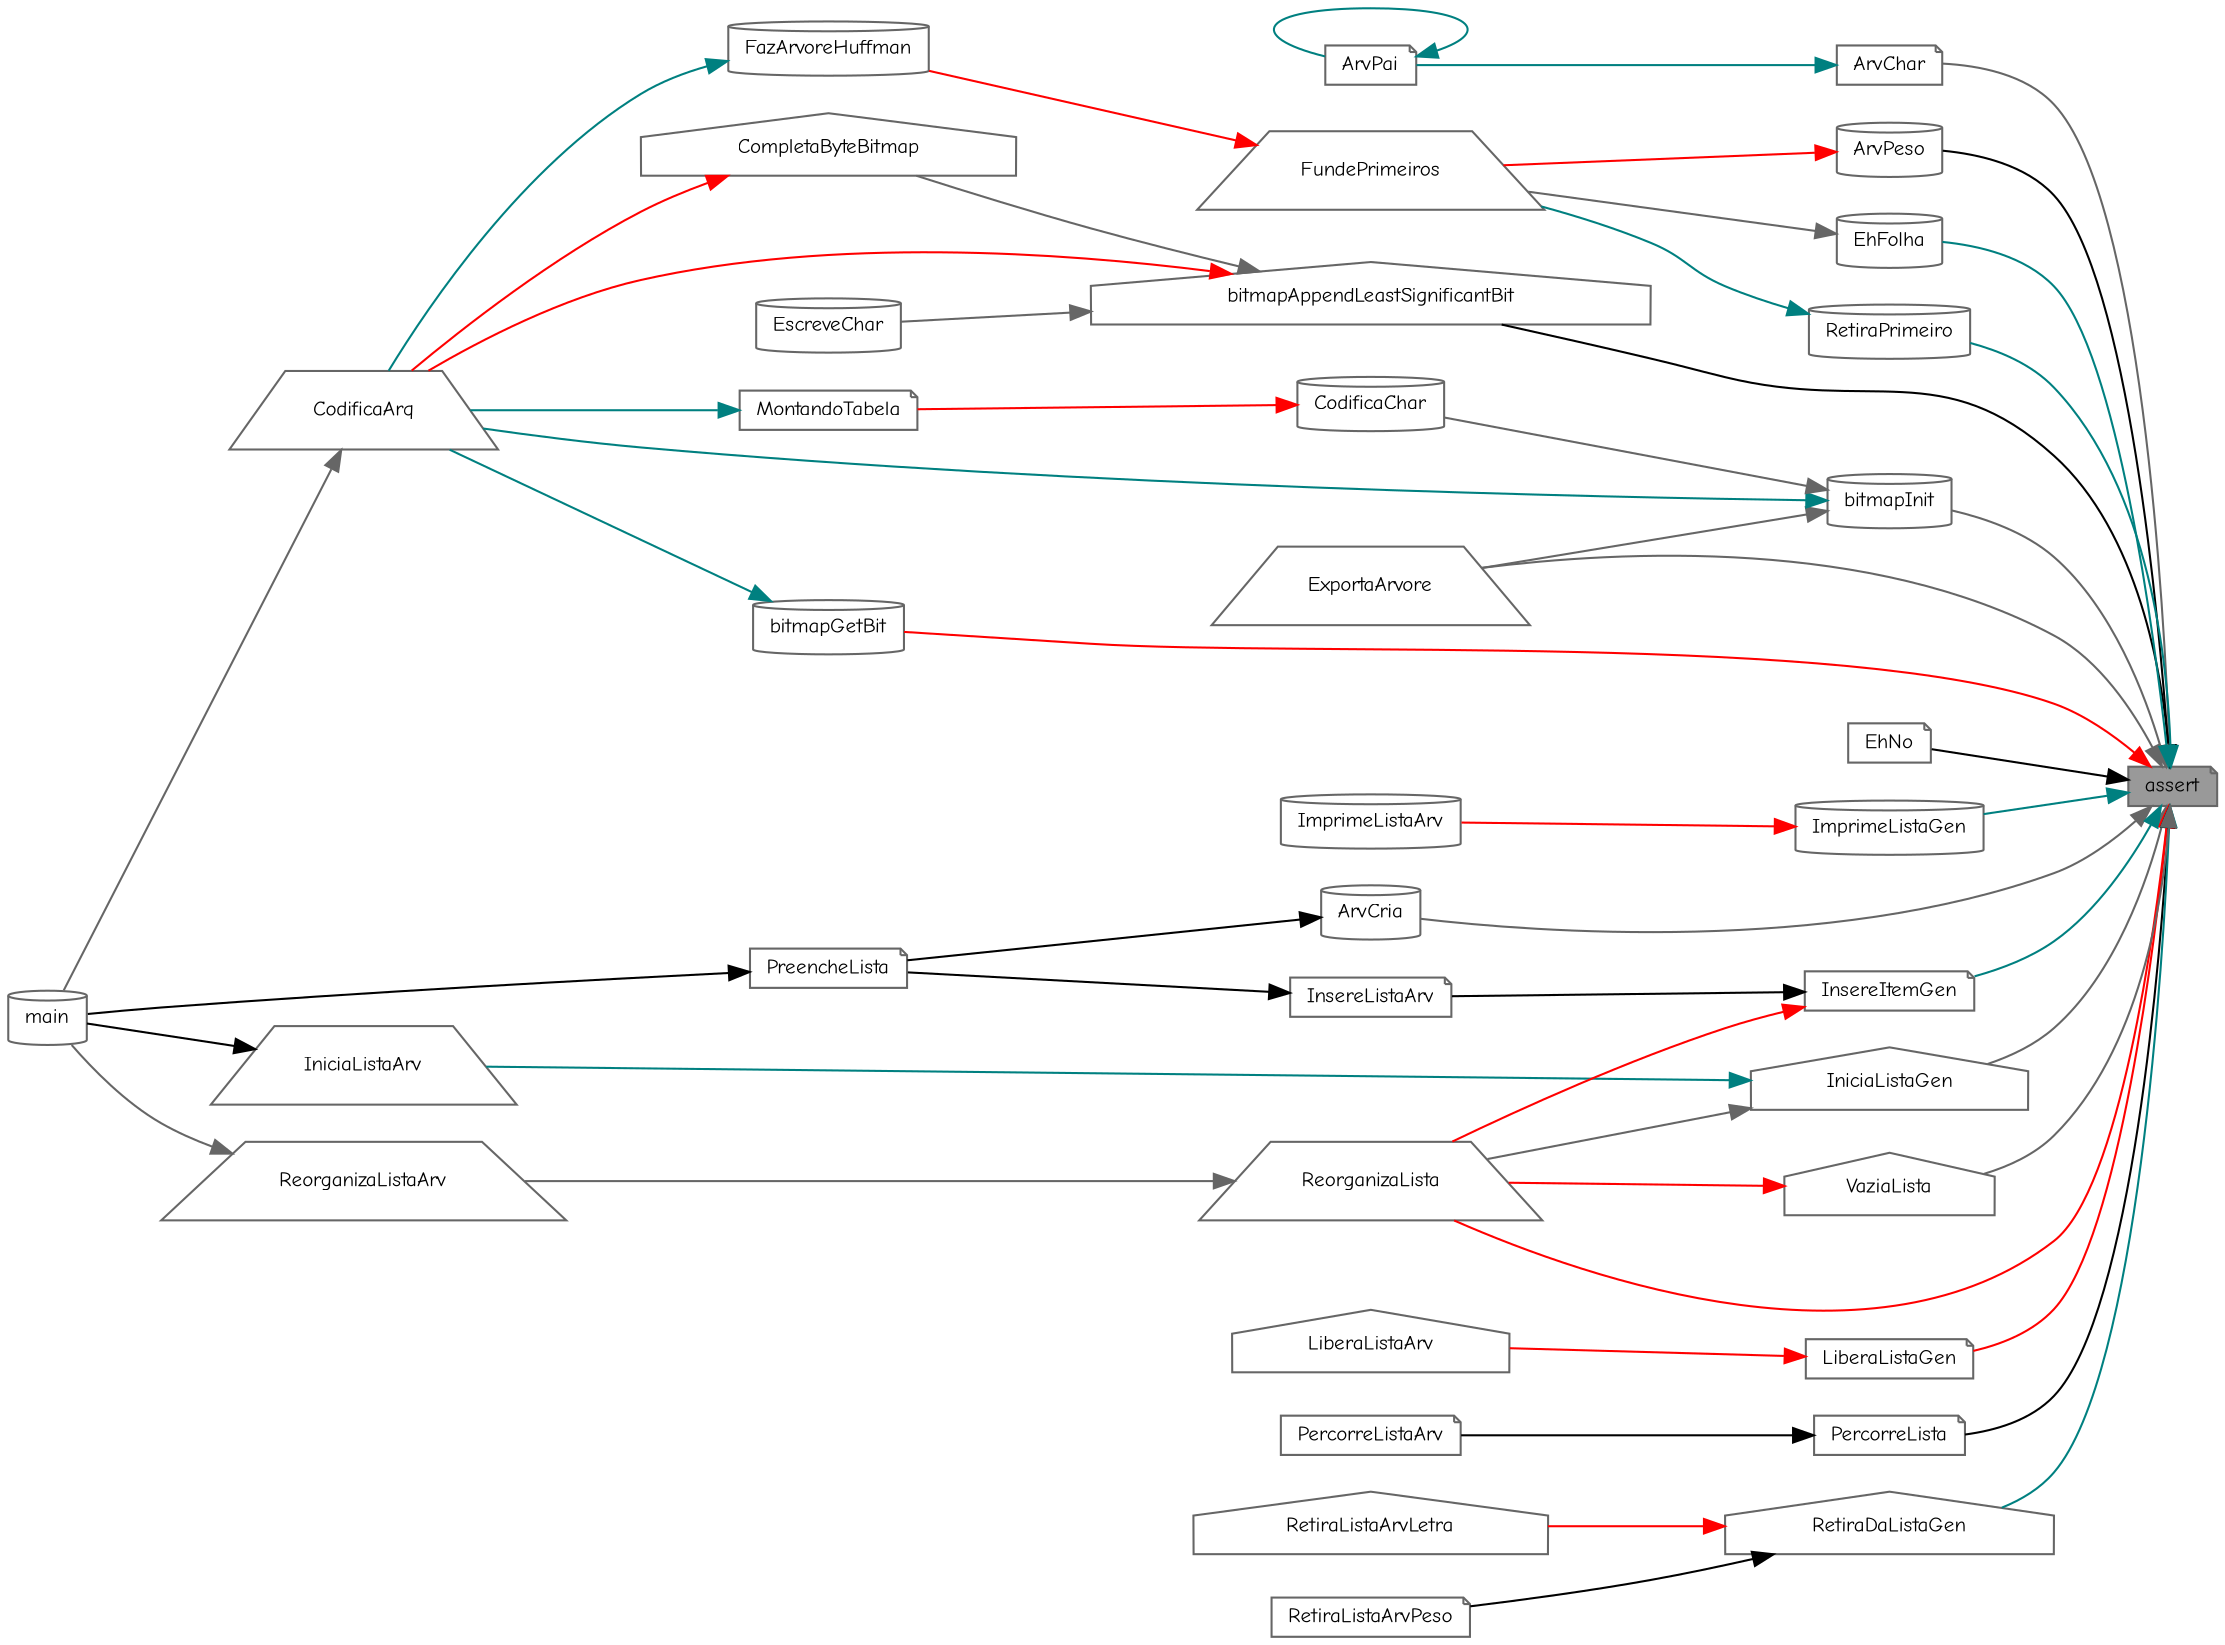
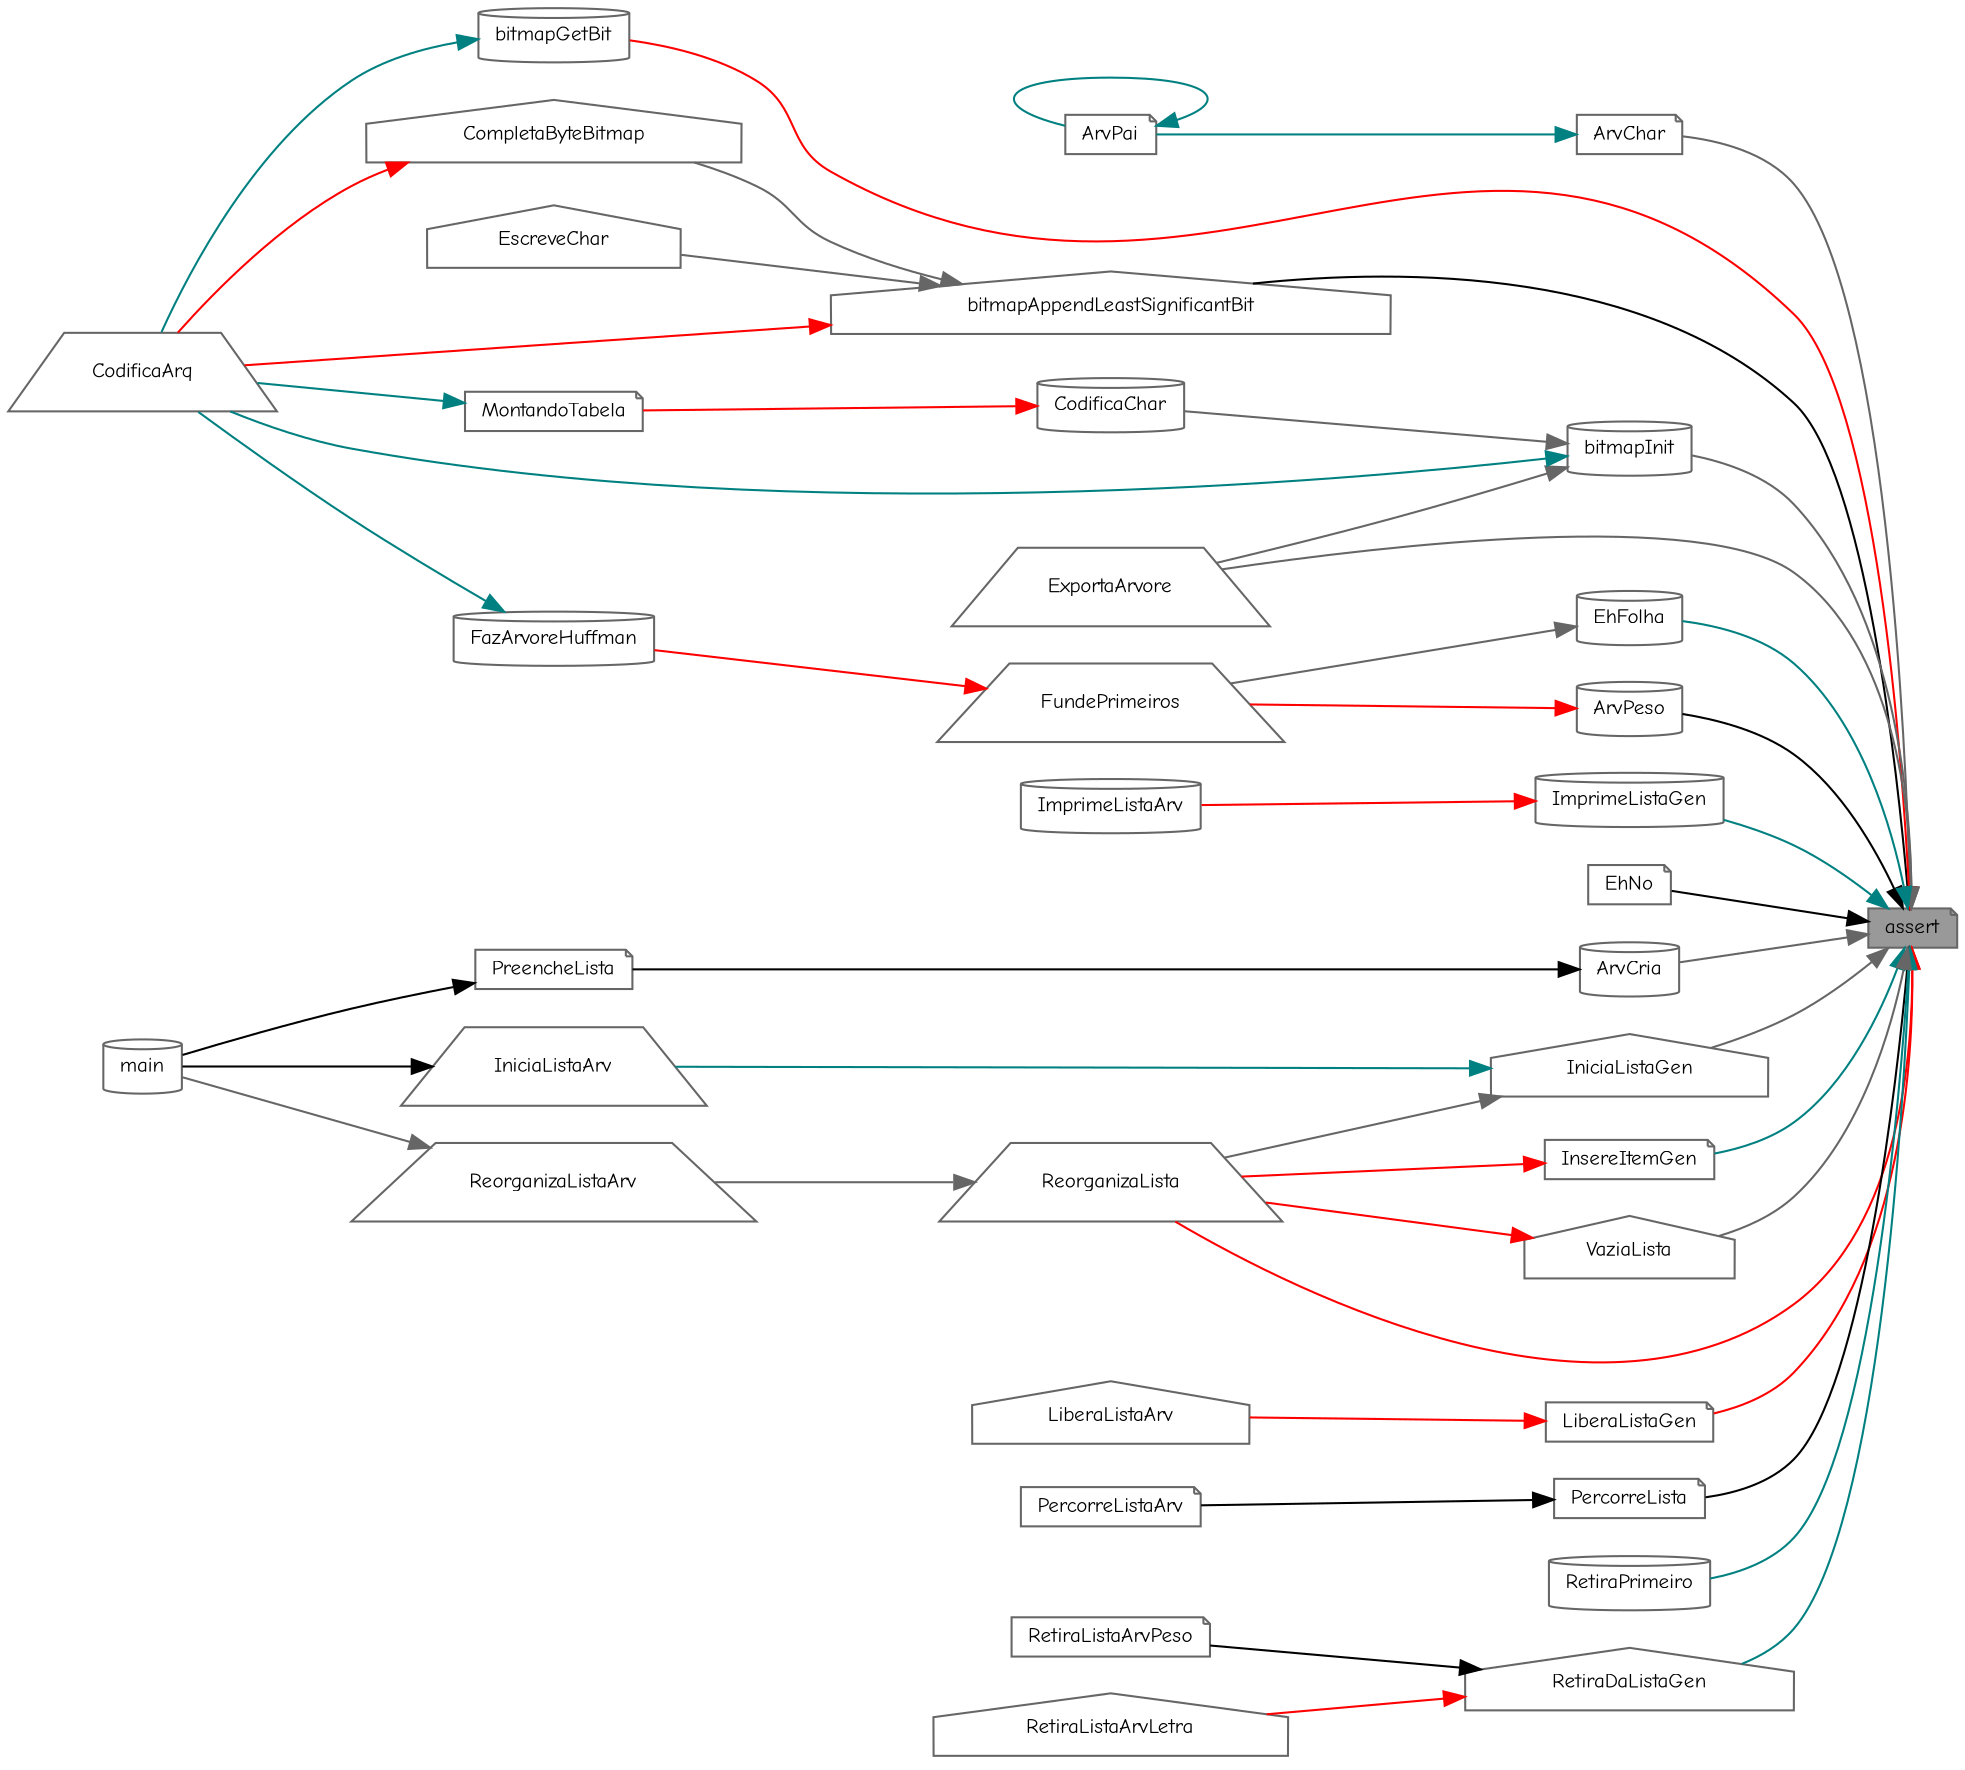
edge "FundePrimeiros" -> "RetiraPrimeiro": removed
node "EscreveChar": shape cylinder -> house
edge "main" -> "CodificaArq": removed
node "InsereListaArv": removed
